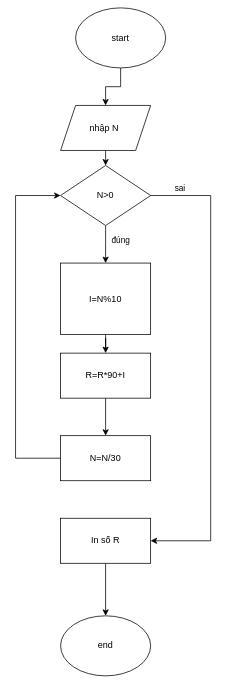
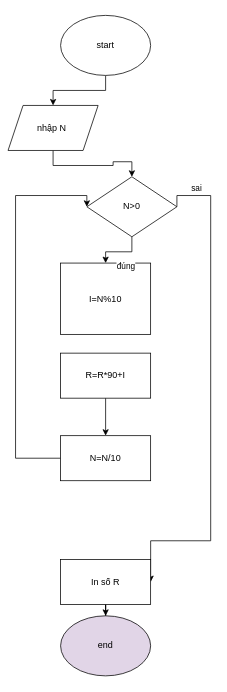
node "start": moved (120, 38) -> (105, 45)
node "nhập N": moved (105, 128) -> (53, 128)
node "N>0": moved (105, 195) -> (132, 207)
edge "I=N%10" -> "R=R*90+I": removed
node "N=N/30": label "N=N/30" -> "N=N/10"
node "In số R": moved (105, 540) -> (105, 582)
node "end": fillcolor #ffffff -> #e1d5e7
